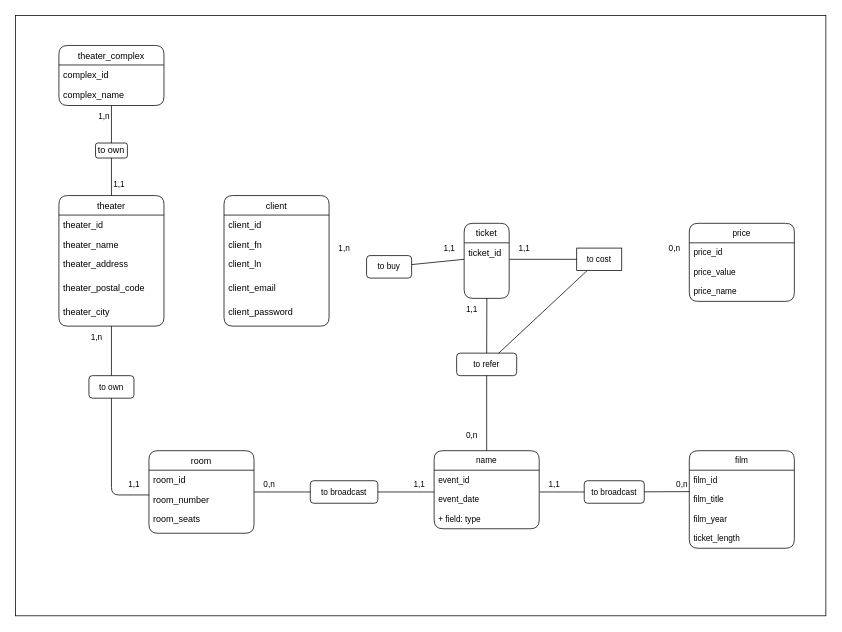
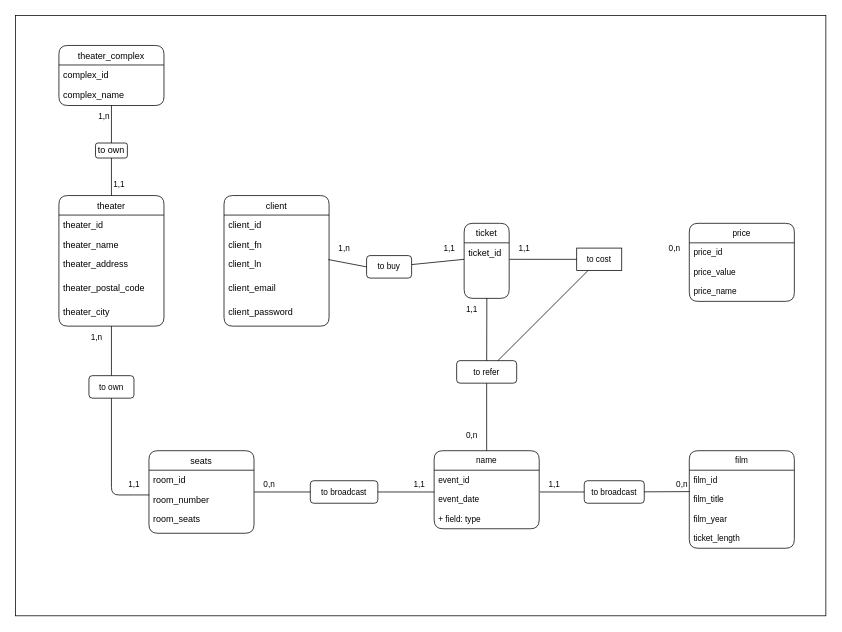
edge "client_ln" -- "to buy": added
node "to refer": moved (486, 364) -> (486, 372)
node "room": label "room" -> "seats"
